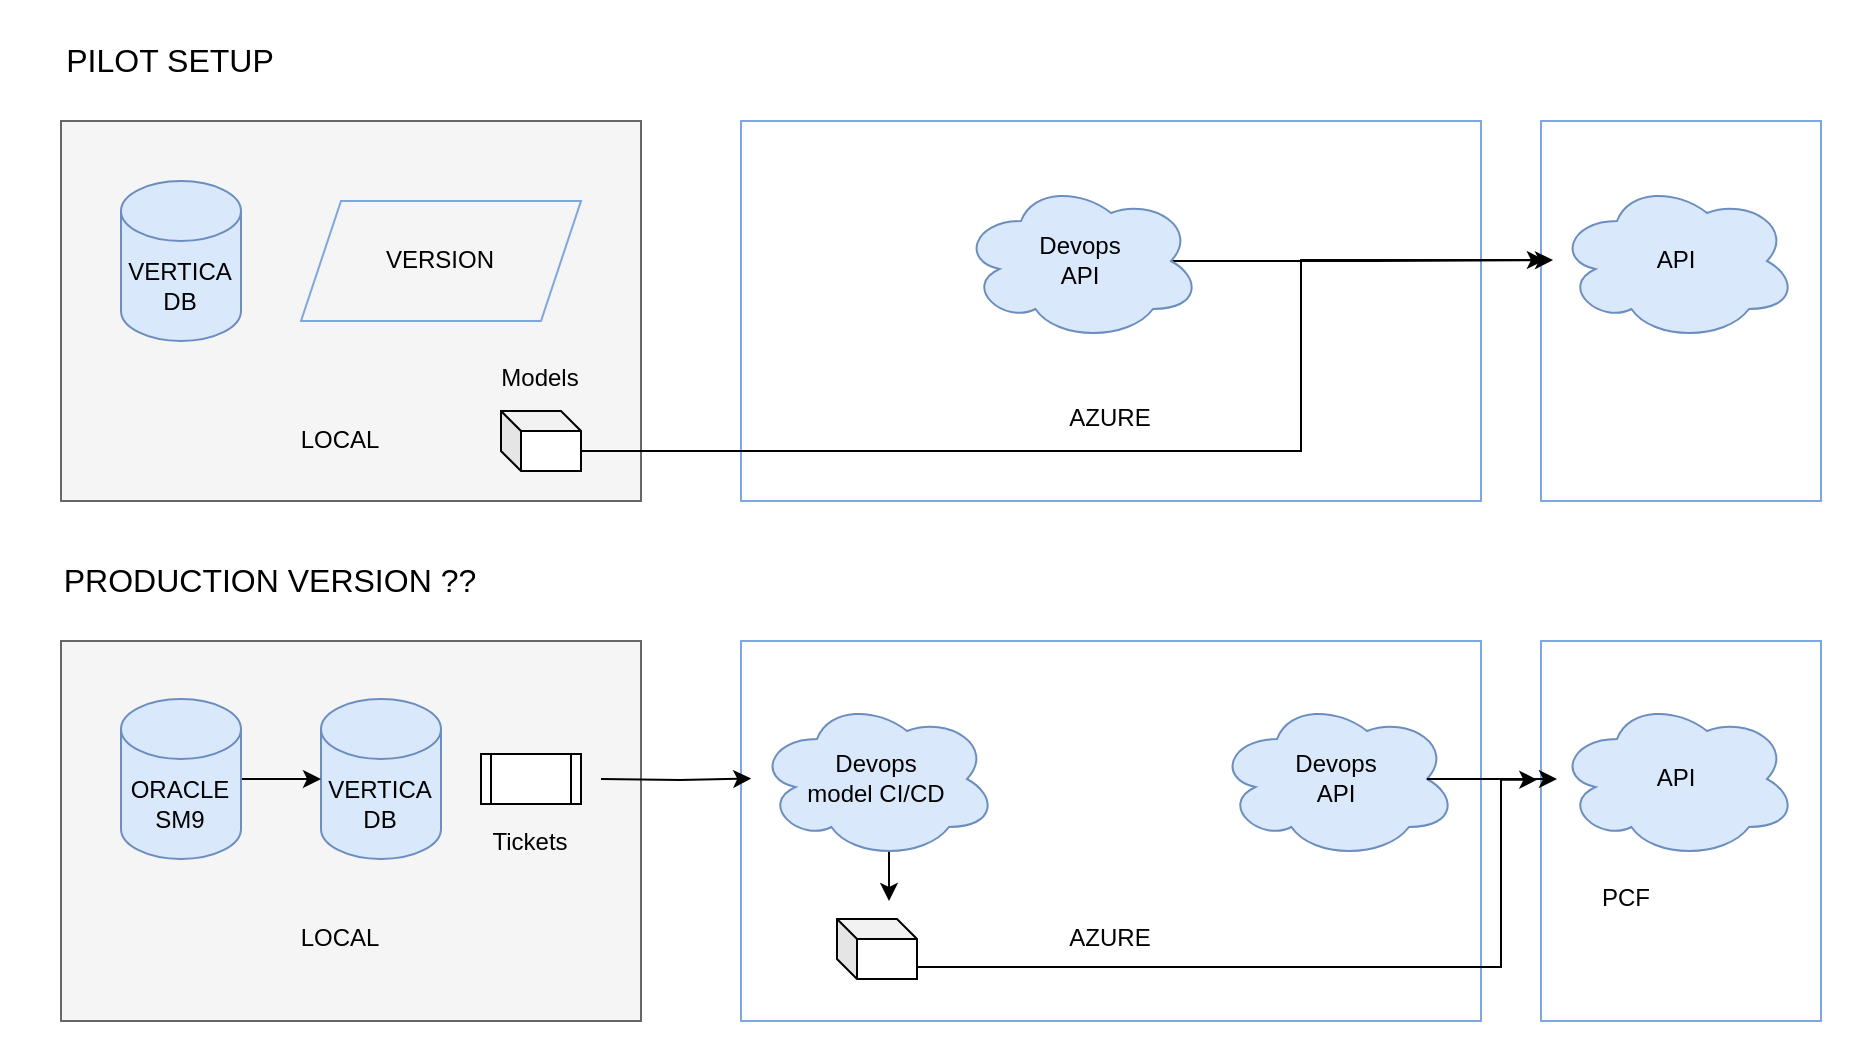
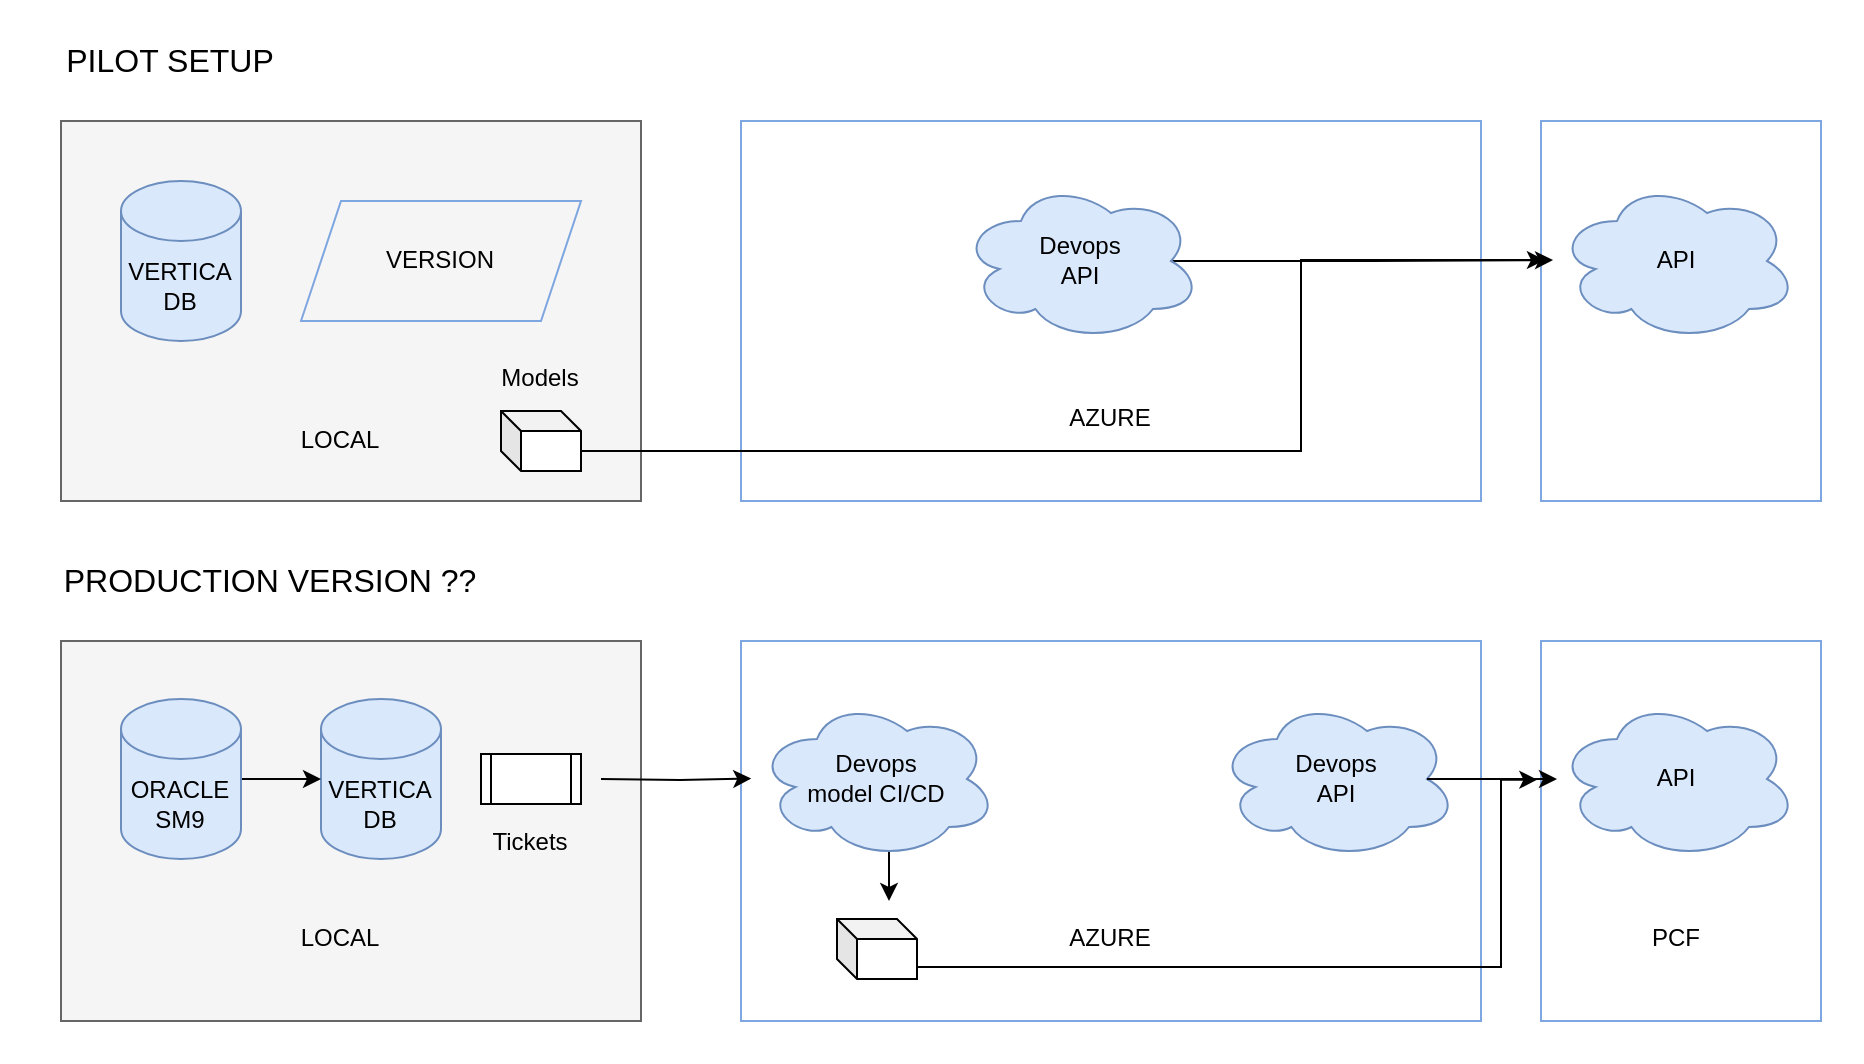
node "PCF": moved (1627, 899) -> (1677, 939)
